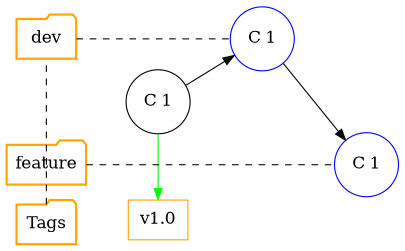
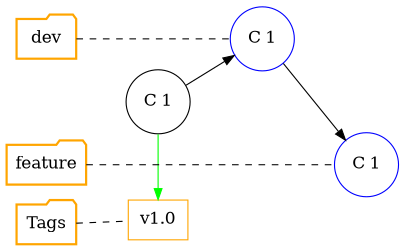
edge "dev" -- "Tags": now "v1.0" -- "Tags"
